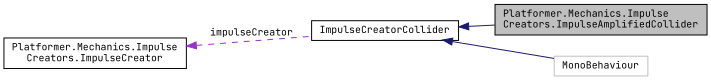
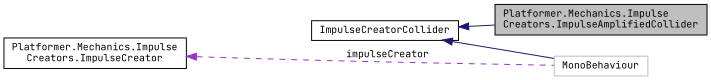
edge "ImpulseCreatorCollider" -> "Platformer.Mechanics.Impulse Creators.ImpulseCreator": now "MonoBehaviour" -> "Platformer.Mechanics.Impulse Creators.ImpulseCreator"
